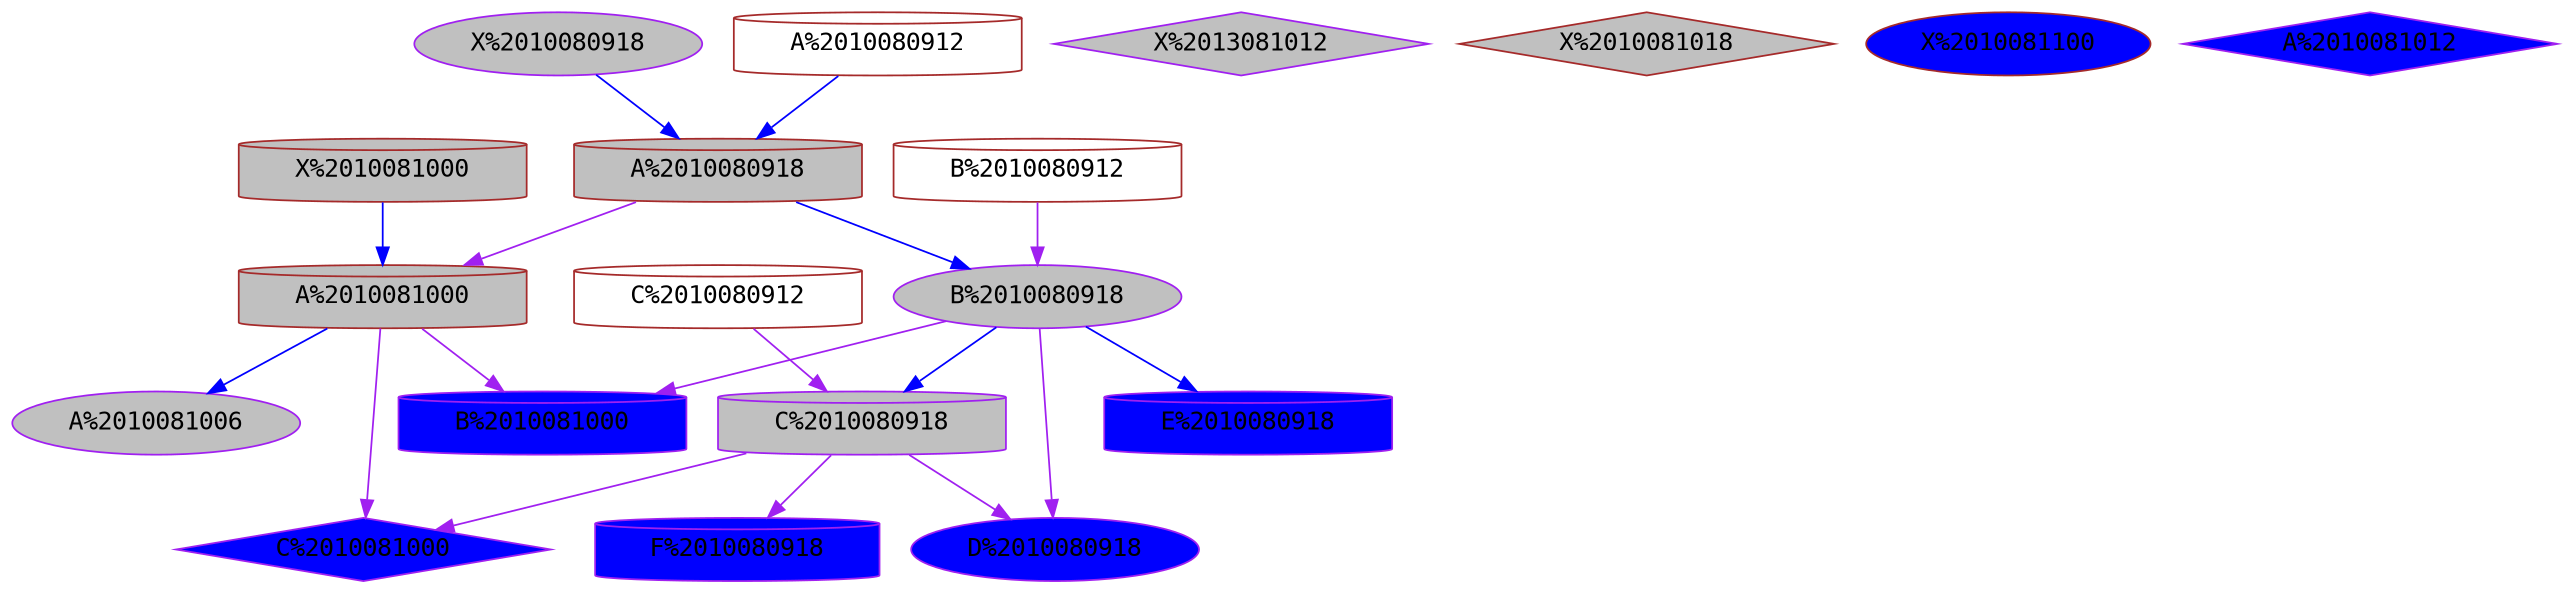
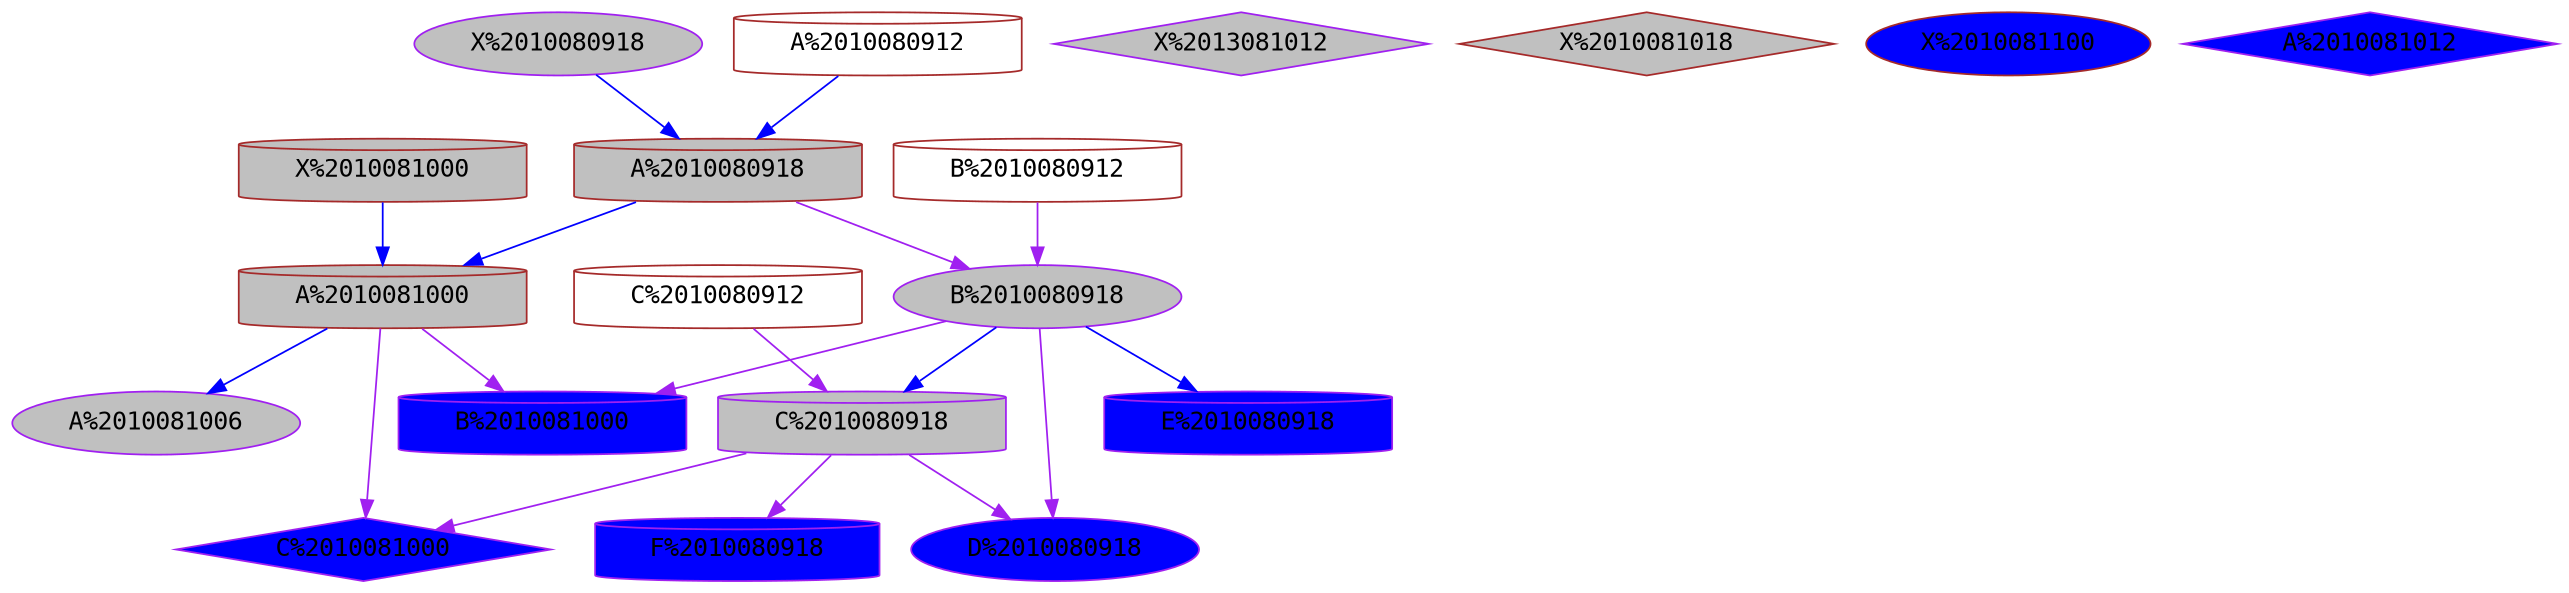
edge "A%2010080918" -> "A%2010081000": color purple -> blue
edge "A%2010080918" -> "B%2010080918": color blue -> purple
